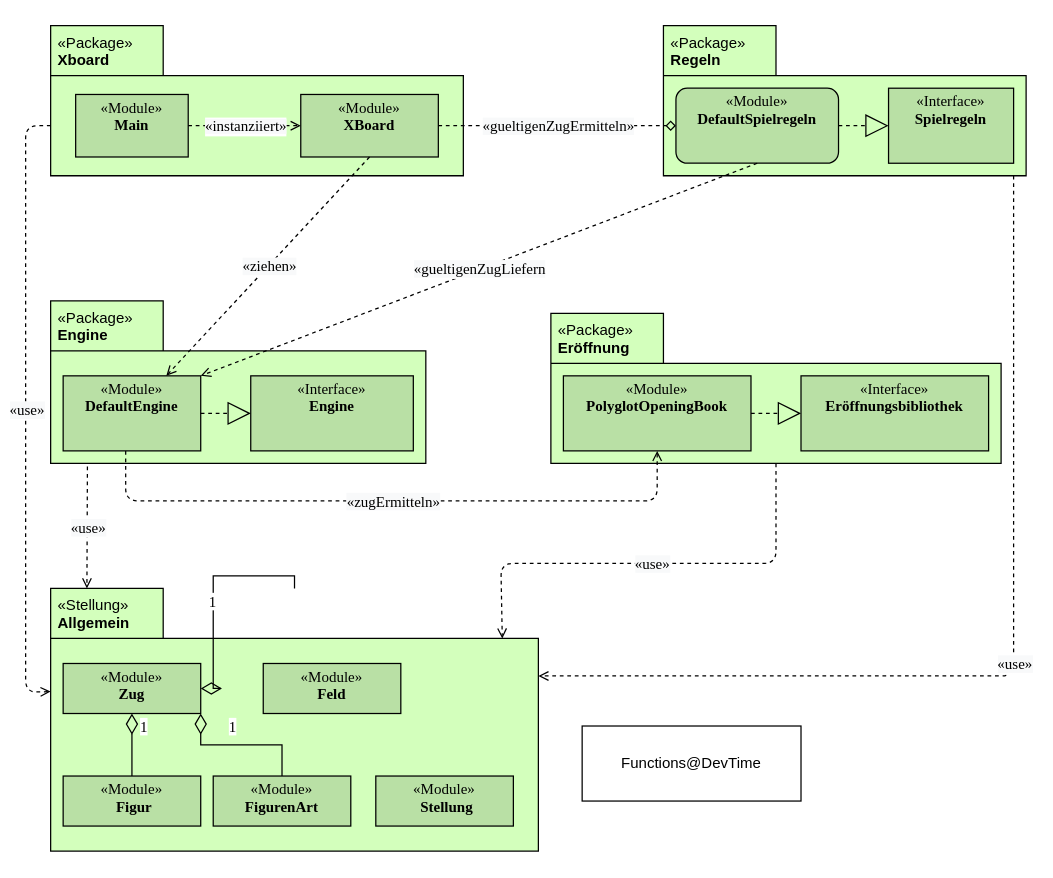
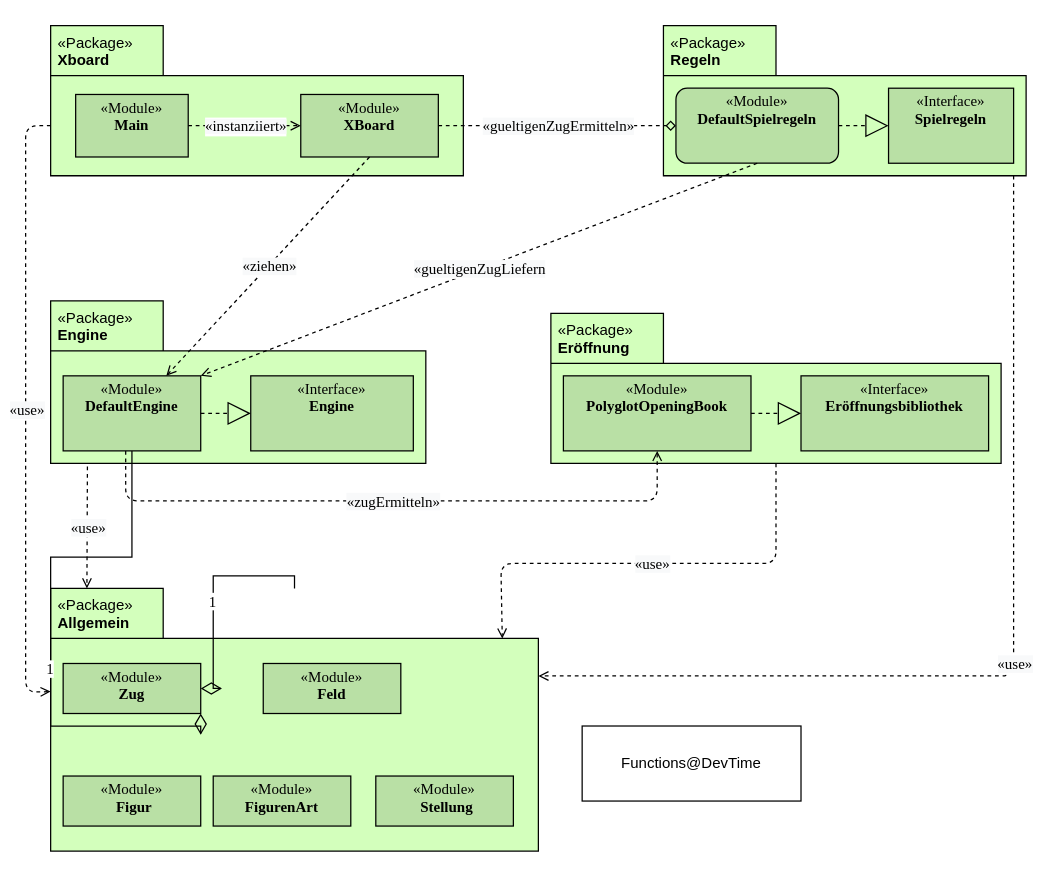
node "«Stellung» Allgemein": label "«Stellung» Allgemein" -> "«Package» Allgemein"
edge "«Module» FigurenArt" -> "«Module» Zug": now "«Module» DefaultEngine" -> "«Module» Zug"
edge "«Module» Figur" -> "«Module» Zug": removed, label "1"
